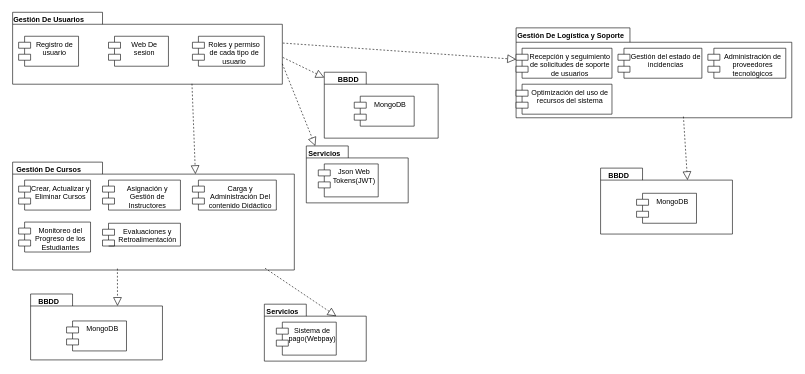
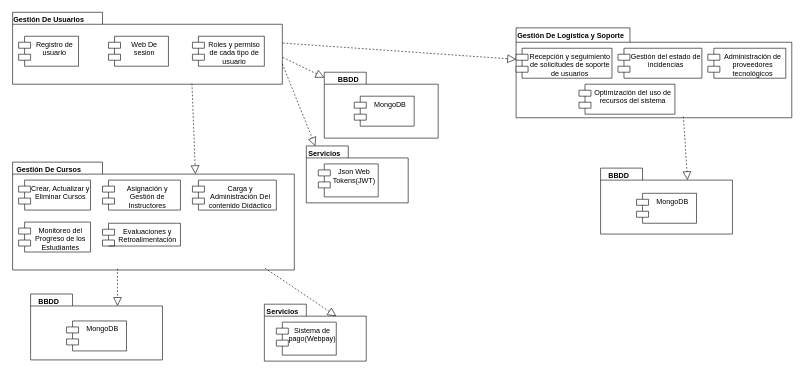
node "Optimización del uso de recursos del sistema": moved (564, 99) -> (627, 99)
